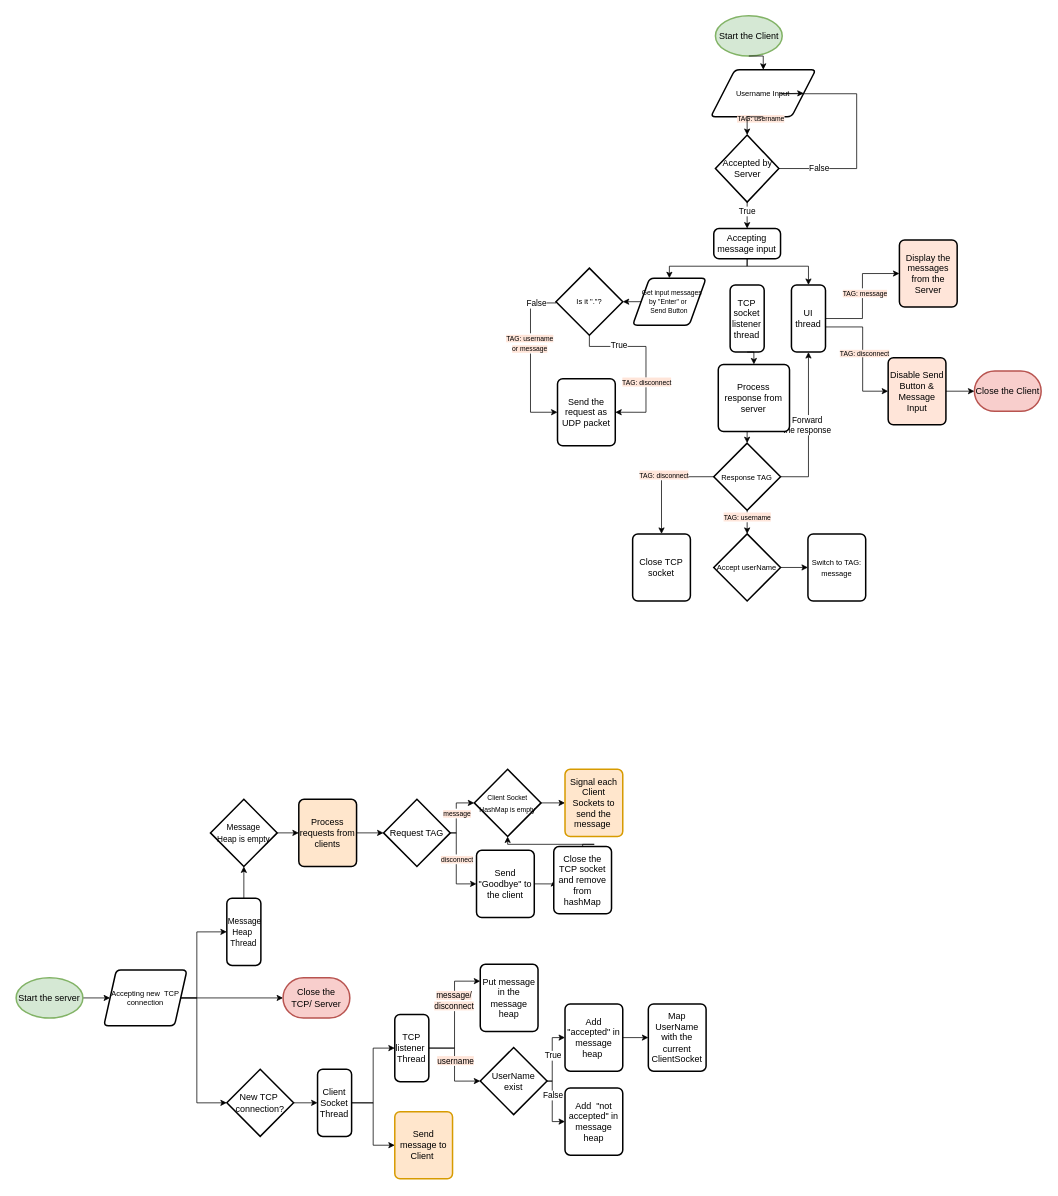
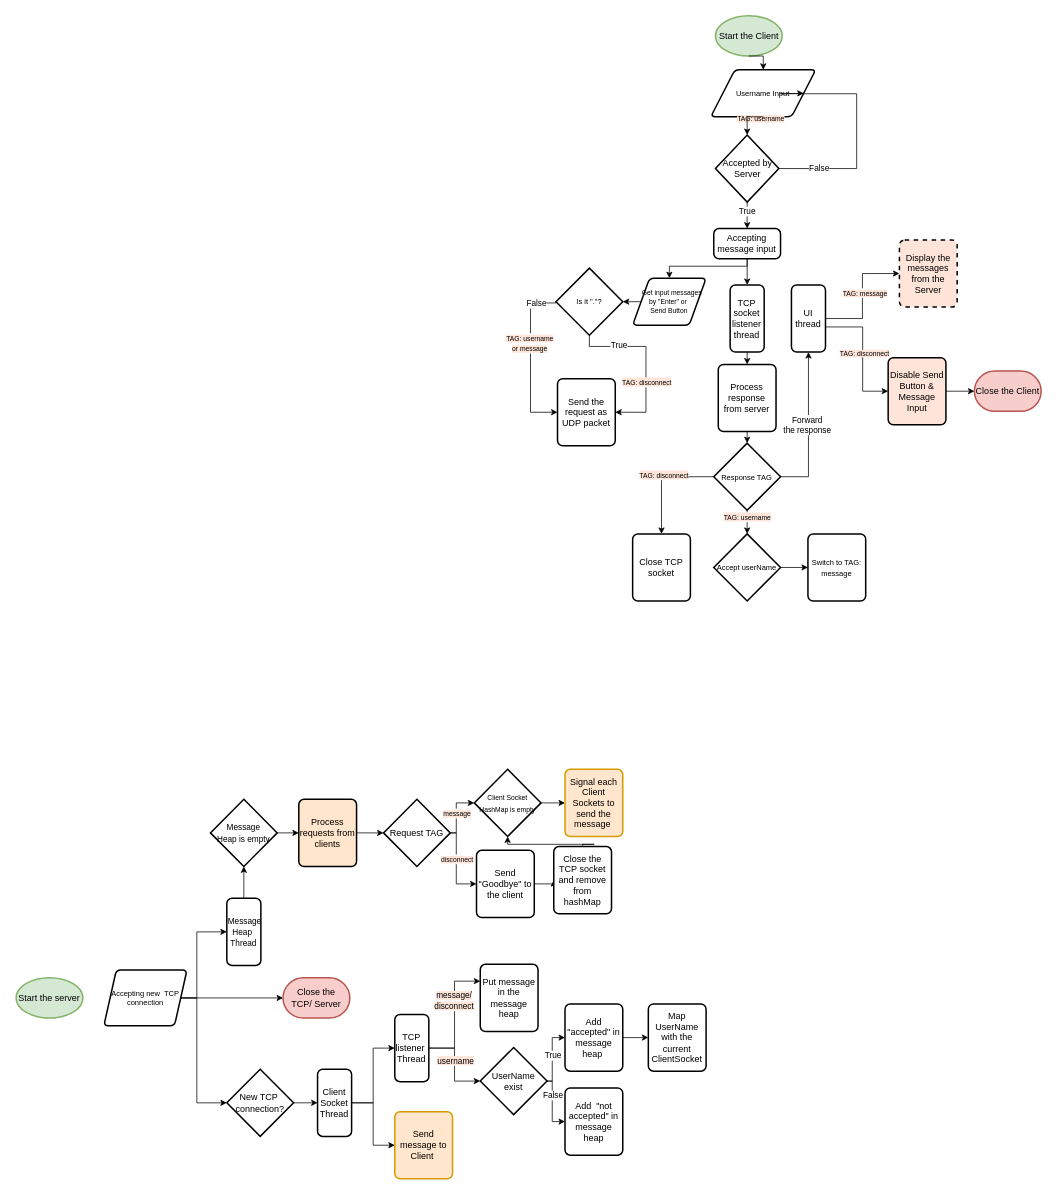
edge "Accepting message input" -> "UI thread": removed
node "Display the messages from the Server": style solid -> dashed
edge "Accepting message input" -> "TCP socket listener thread": added
node "Process response from server": size 71x67 -> 58x67
edge "Start the server" -> "Accepting new TCP connection": removed
